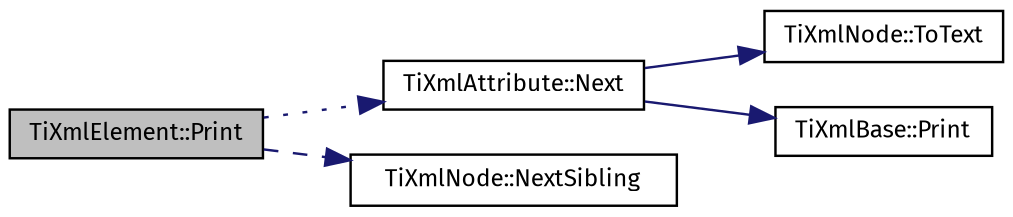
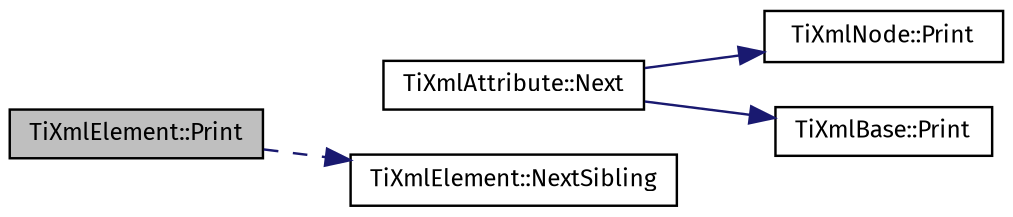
node "TiXmlNode::ToText": label "TiXmlNode::ToText" -> "TiXmlNode::Print"
edge "TiXmlElement::Print" -> "TiXmlAttribute::Next": removed
node "TiXmlNode::NextSibling": label "TiXmlNode::NextSibling" -> "TiXmlElement::NextSibling"
